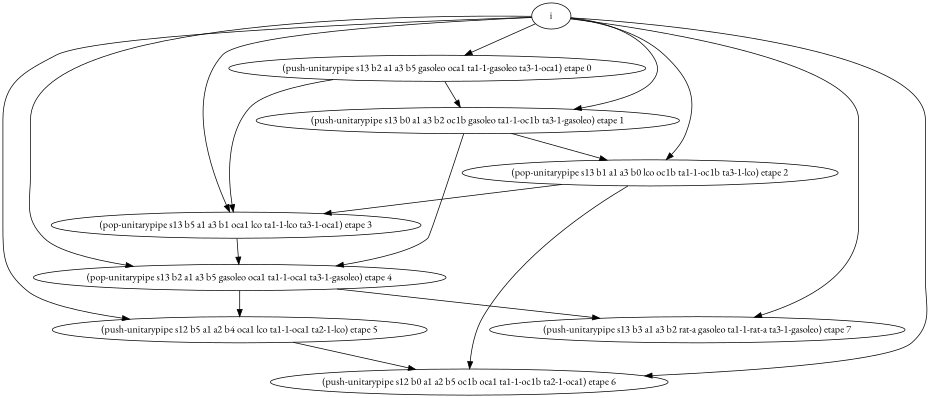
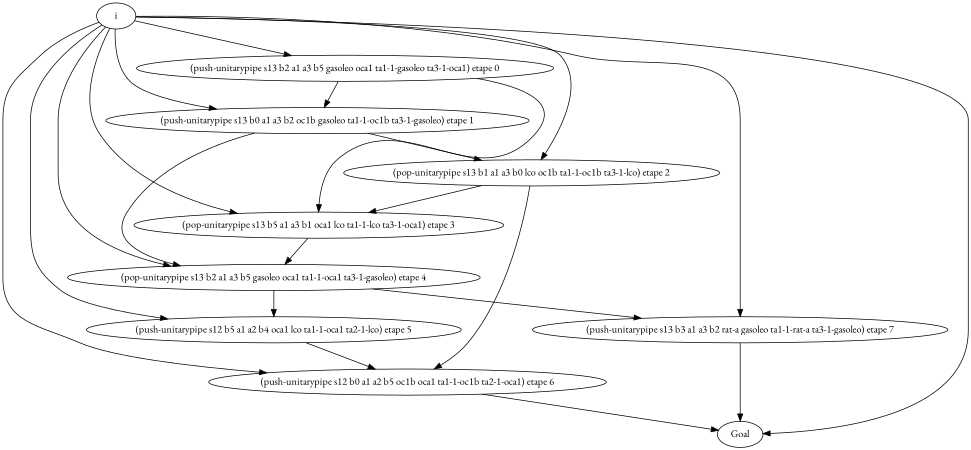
node "Goal": added
